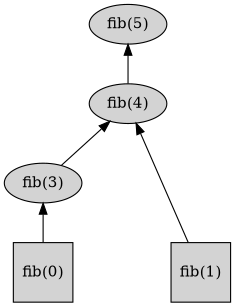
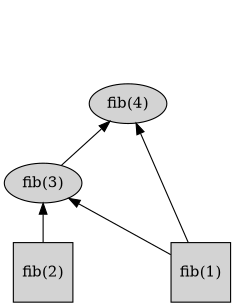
node "fib(5)": removed
edge "fib(1)" -> "fib(3)": added
node "fib(0)": label "fib(0)" -> "fib(2)"
